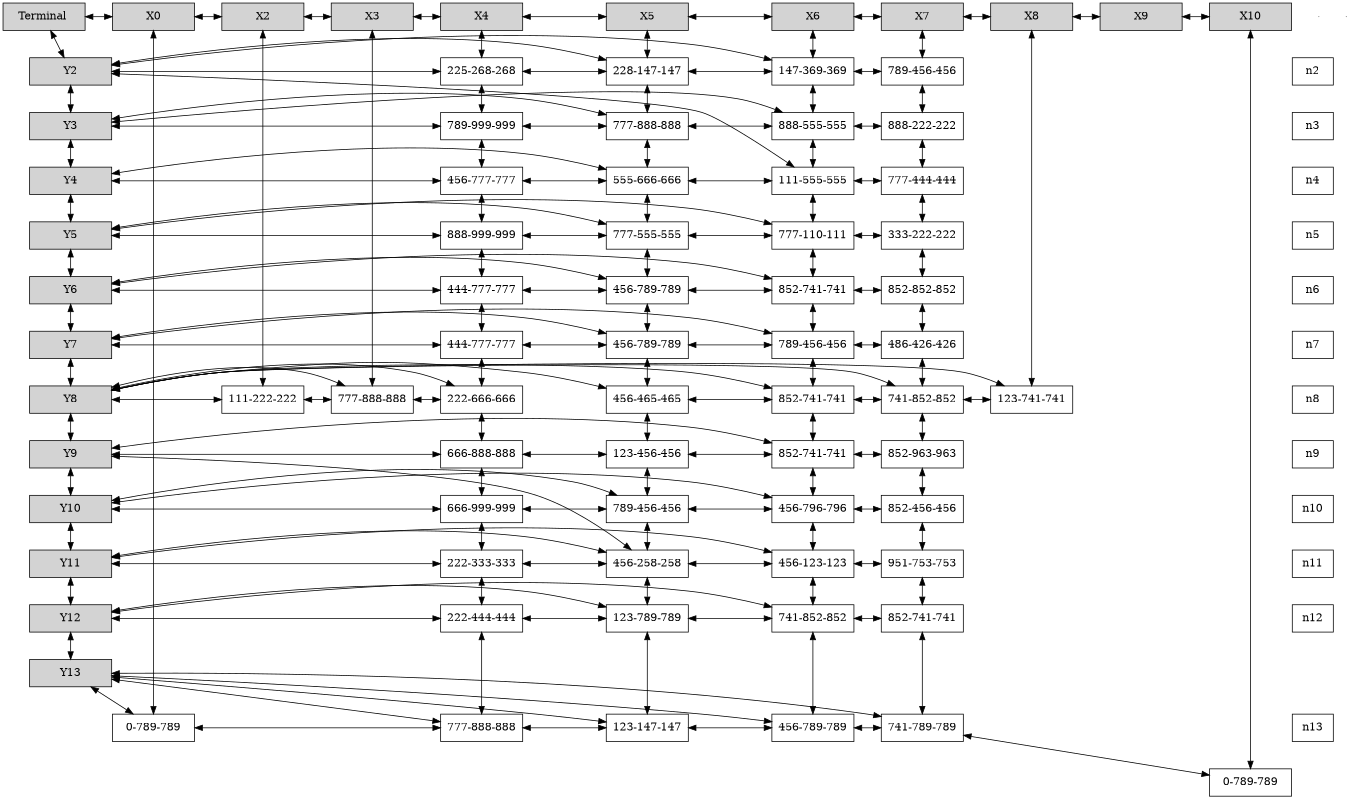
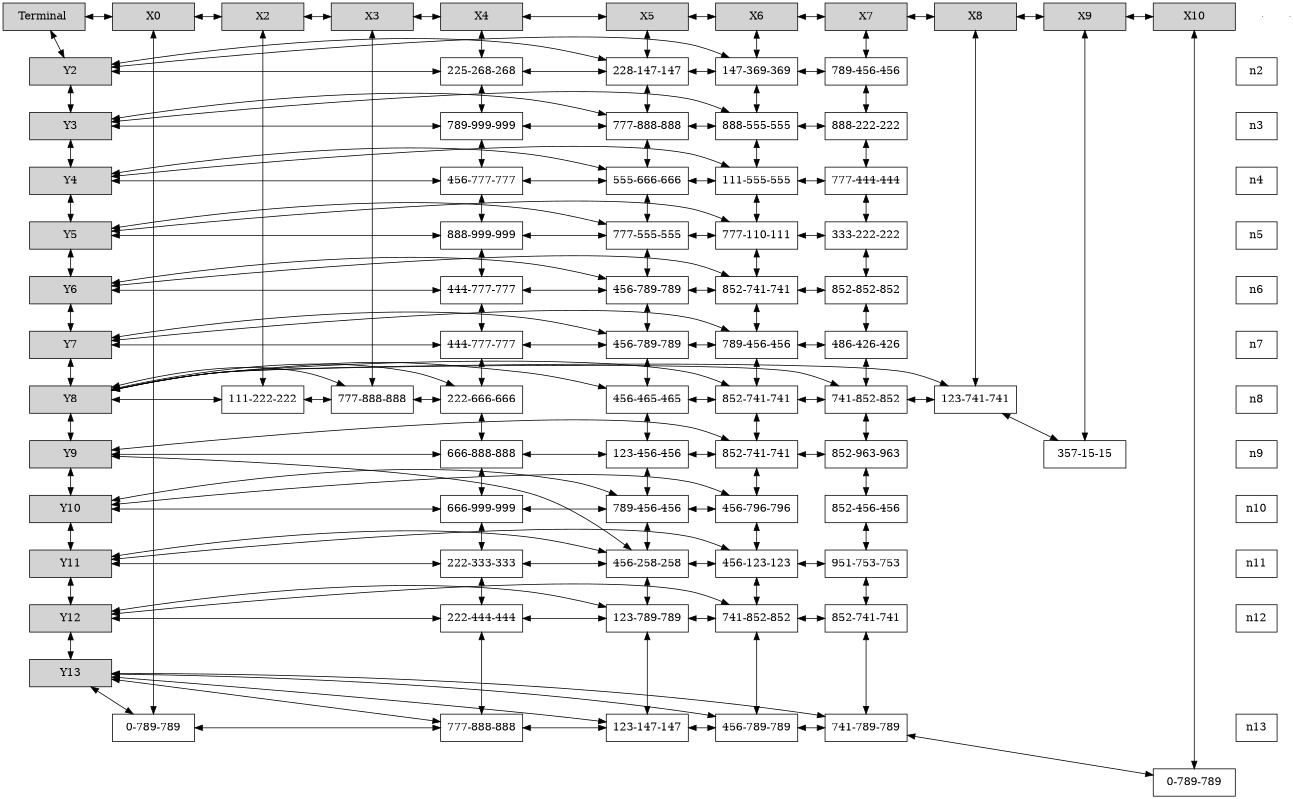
edge "Y2" -- "111-555-555": now "Y4" -- "111-555-555"
node "357-15-15": added
edge "456-796-796" -- "852-456-456": removed
